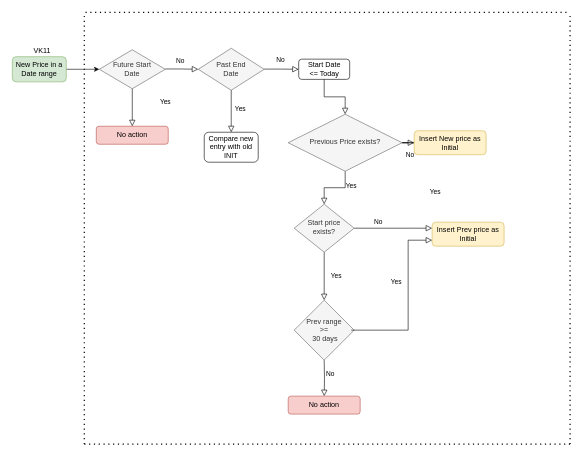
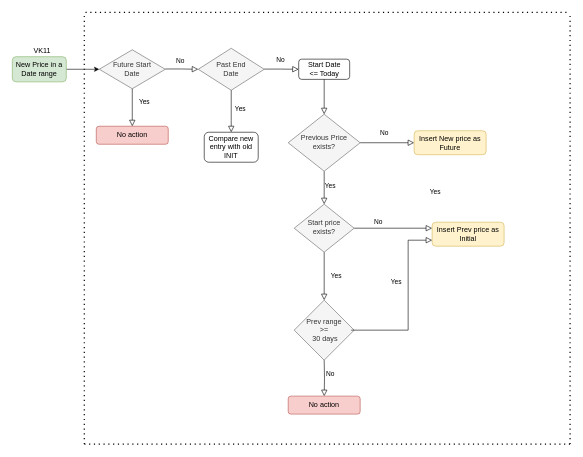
node "Previous Price exists?": size 114x57 -> 72x57
node "Insert New price as Initial": label "Insert New price as Initial" -> "Insert New price as Future"
